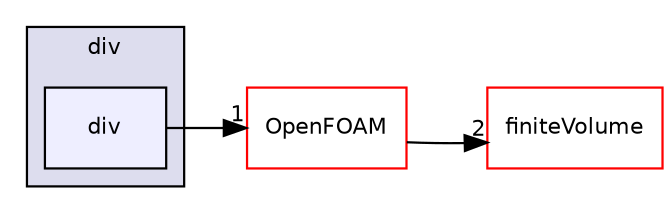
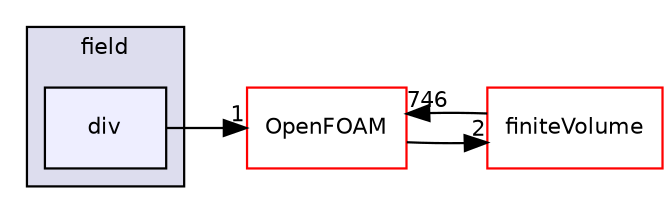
cluster "div": label "div" -> "field"
edge "finiteVolume" -> "OpenFOAM": added
